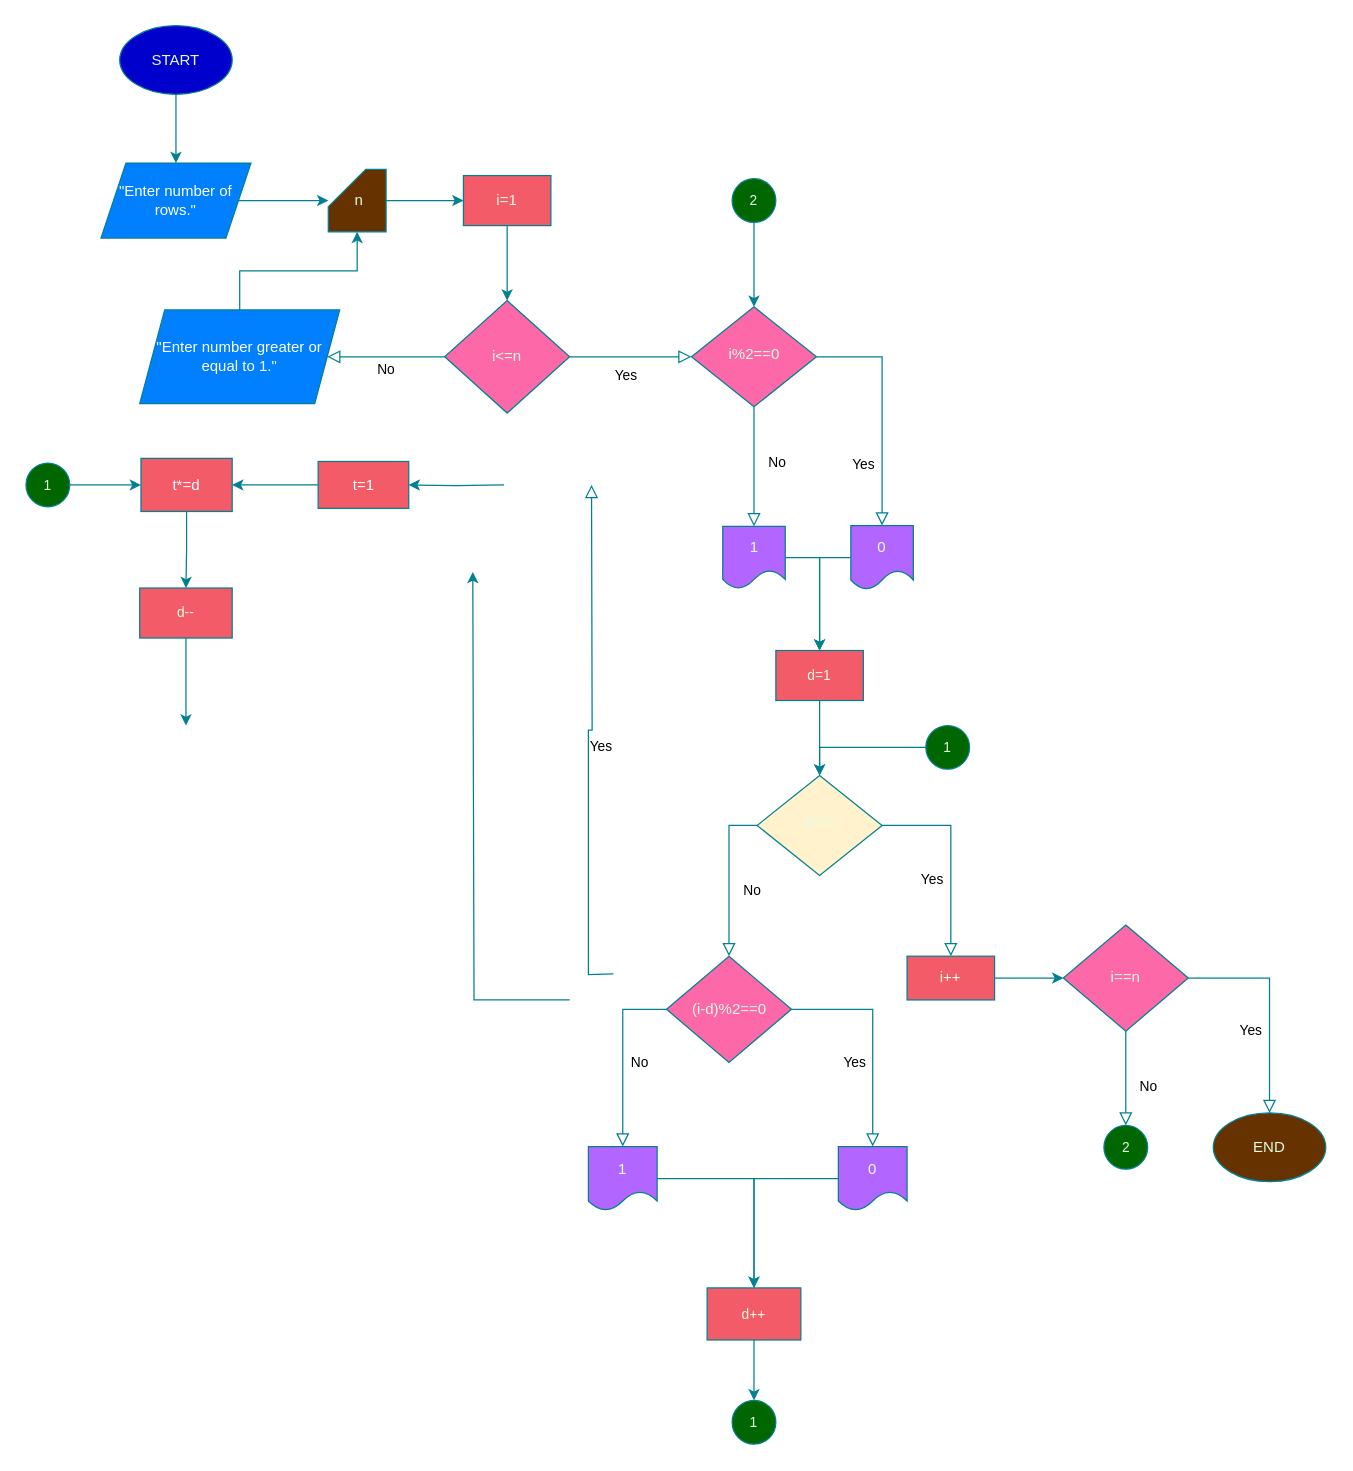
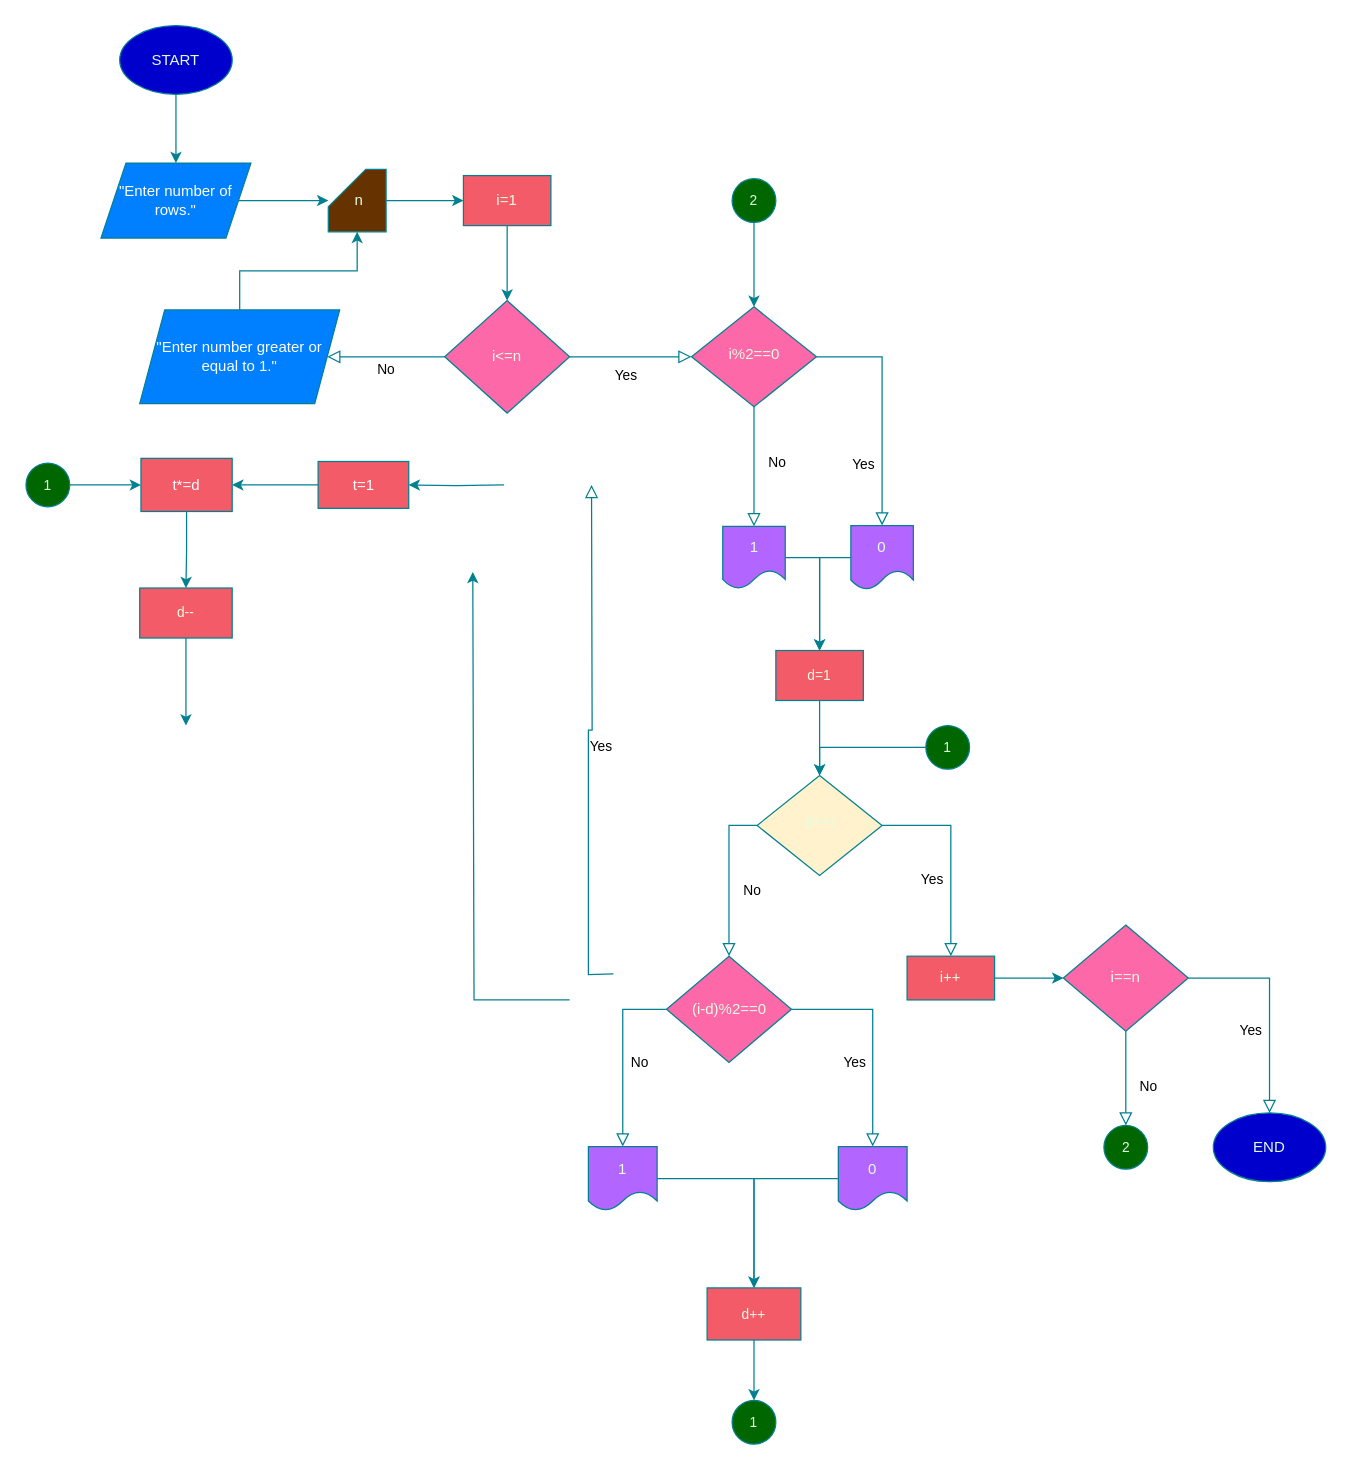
node "END": fillcolor #663300 -> #0000cc
